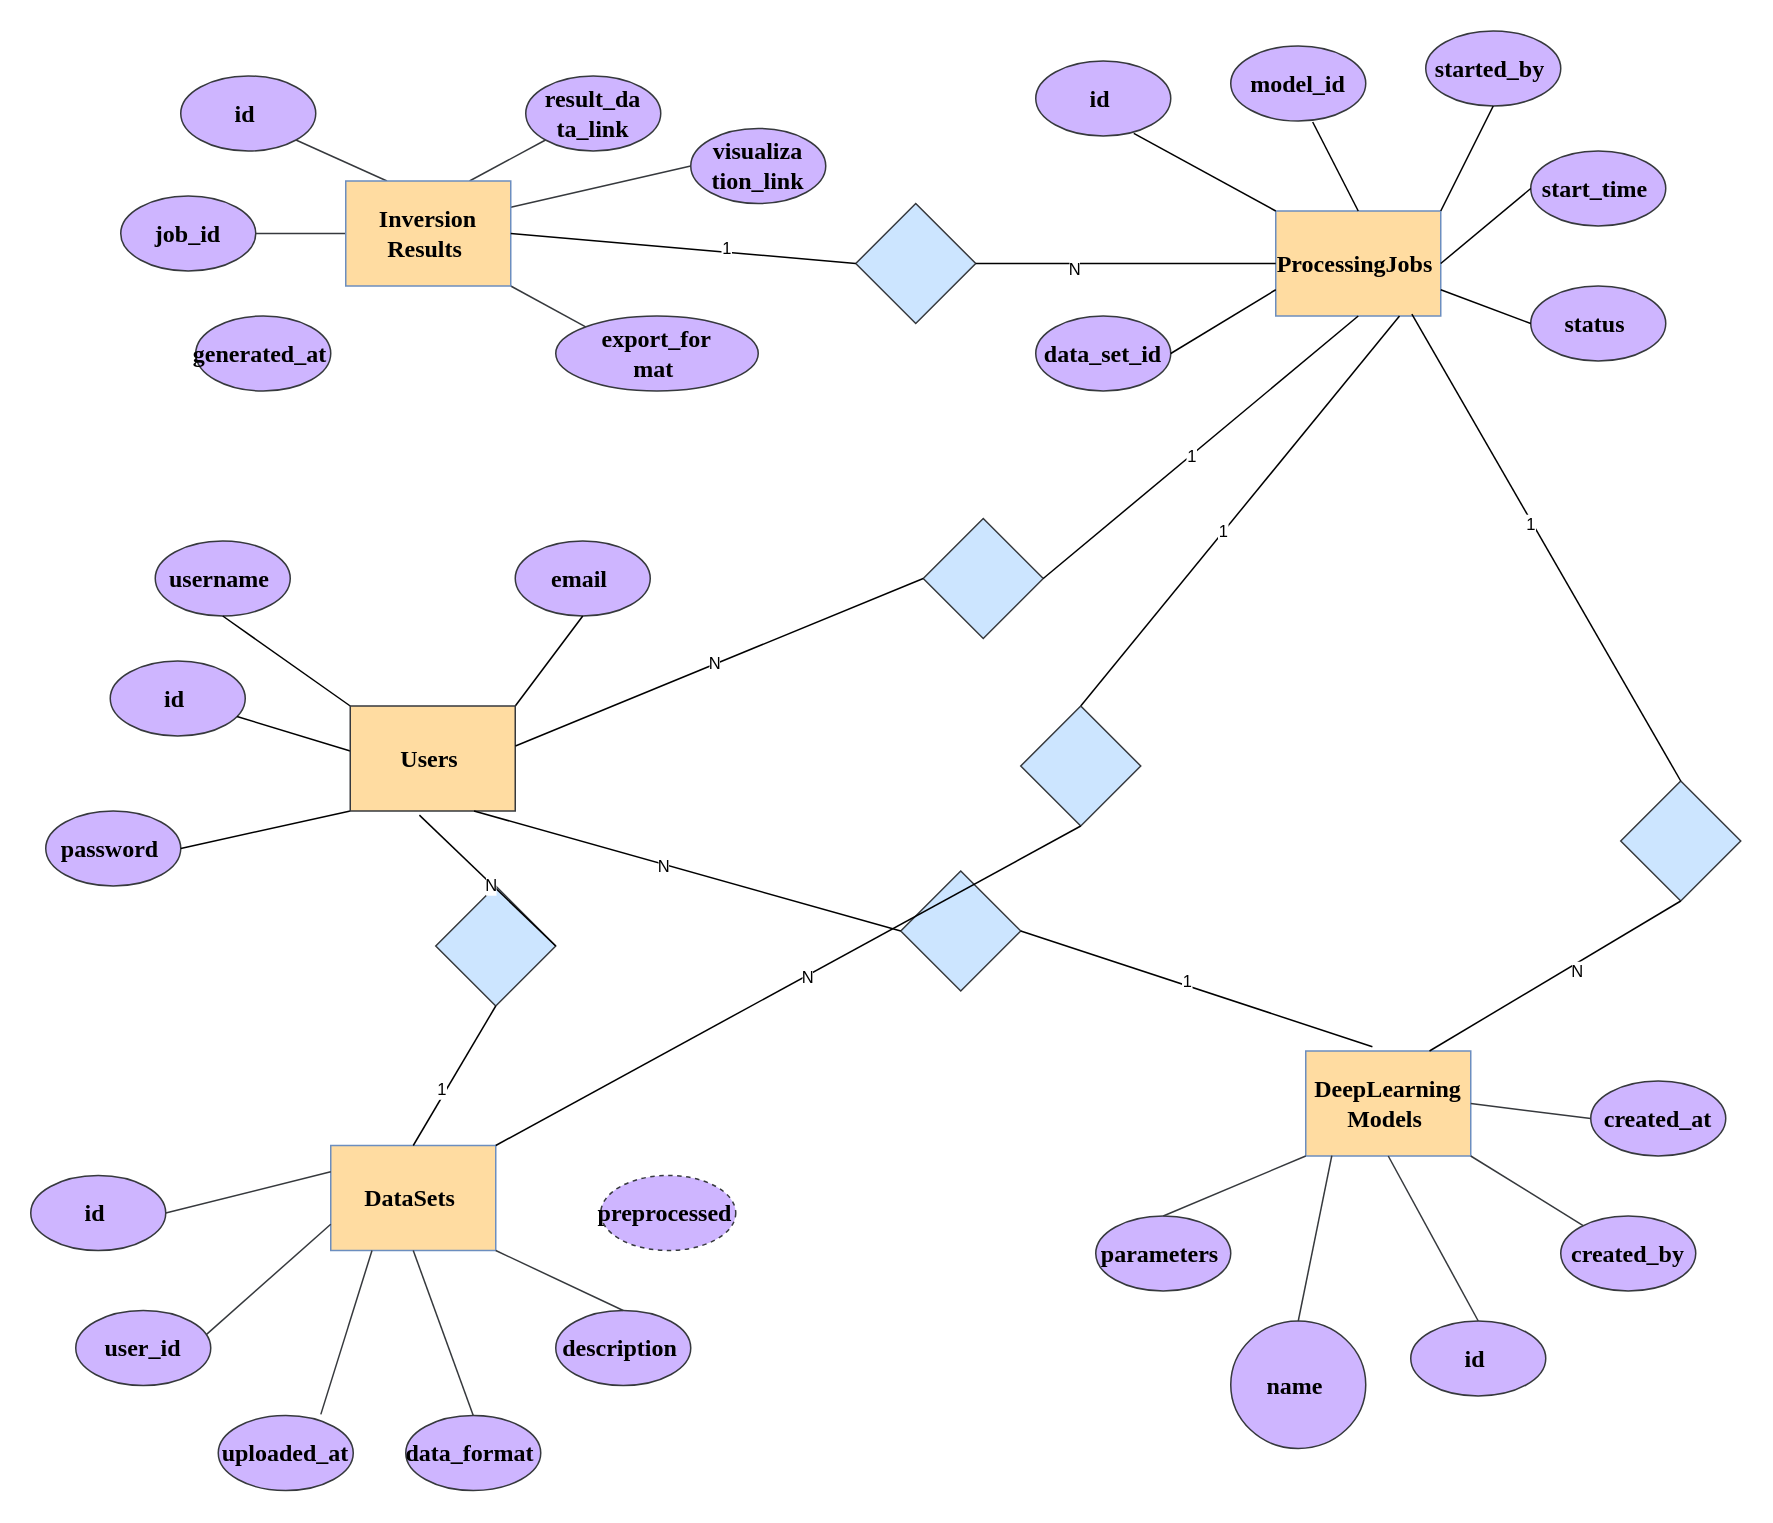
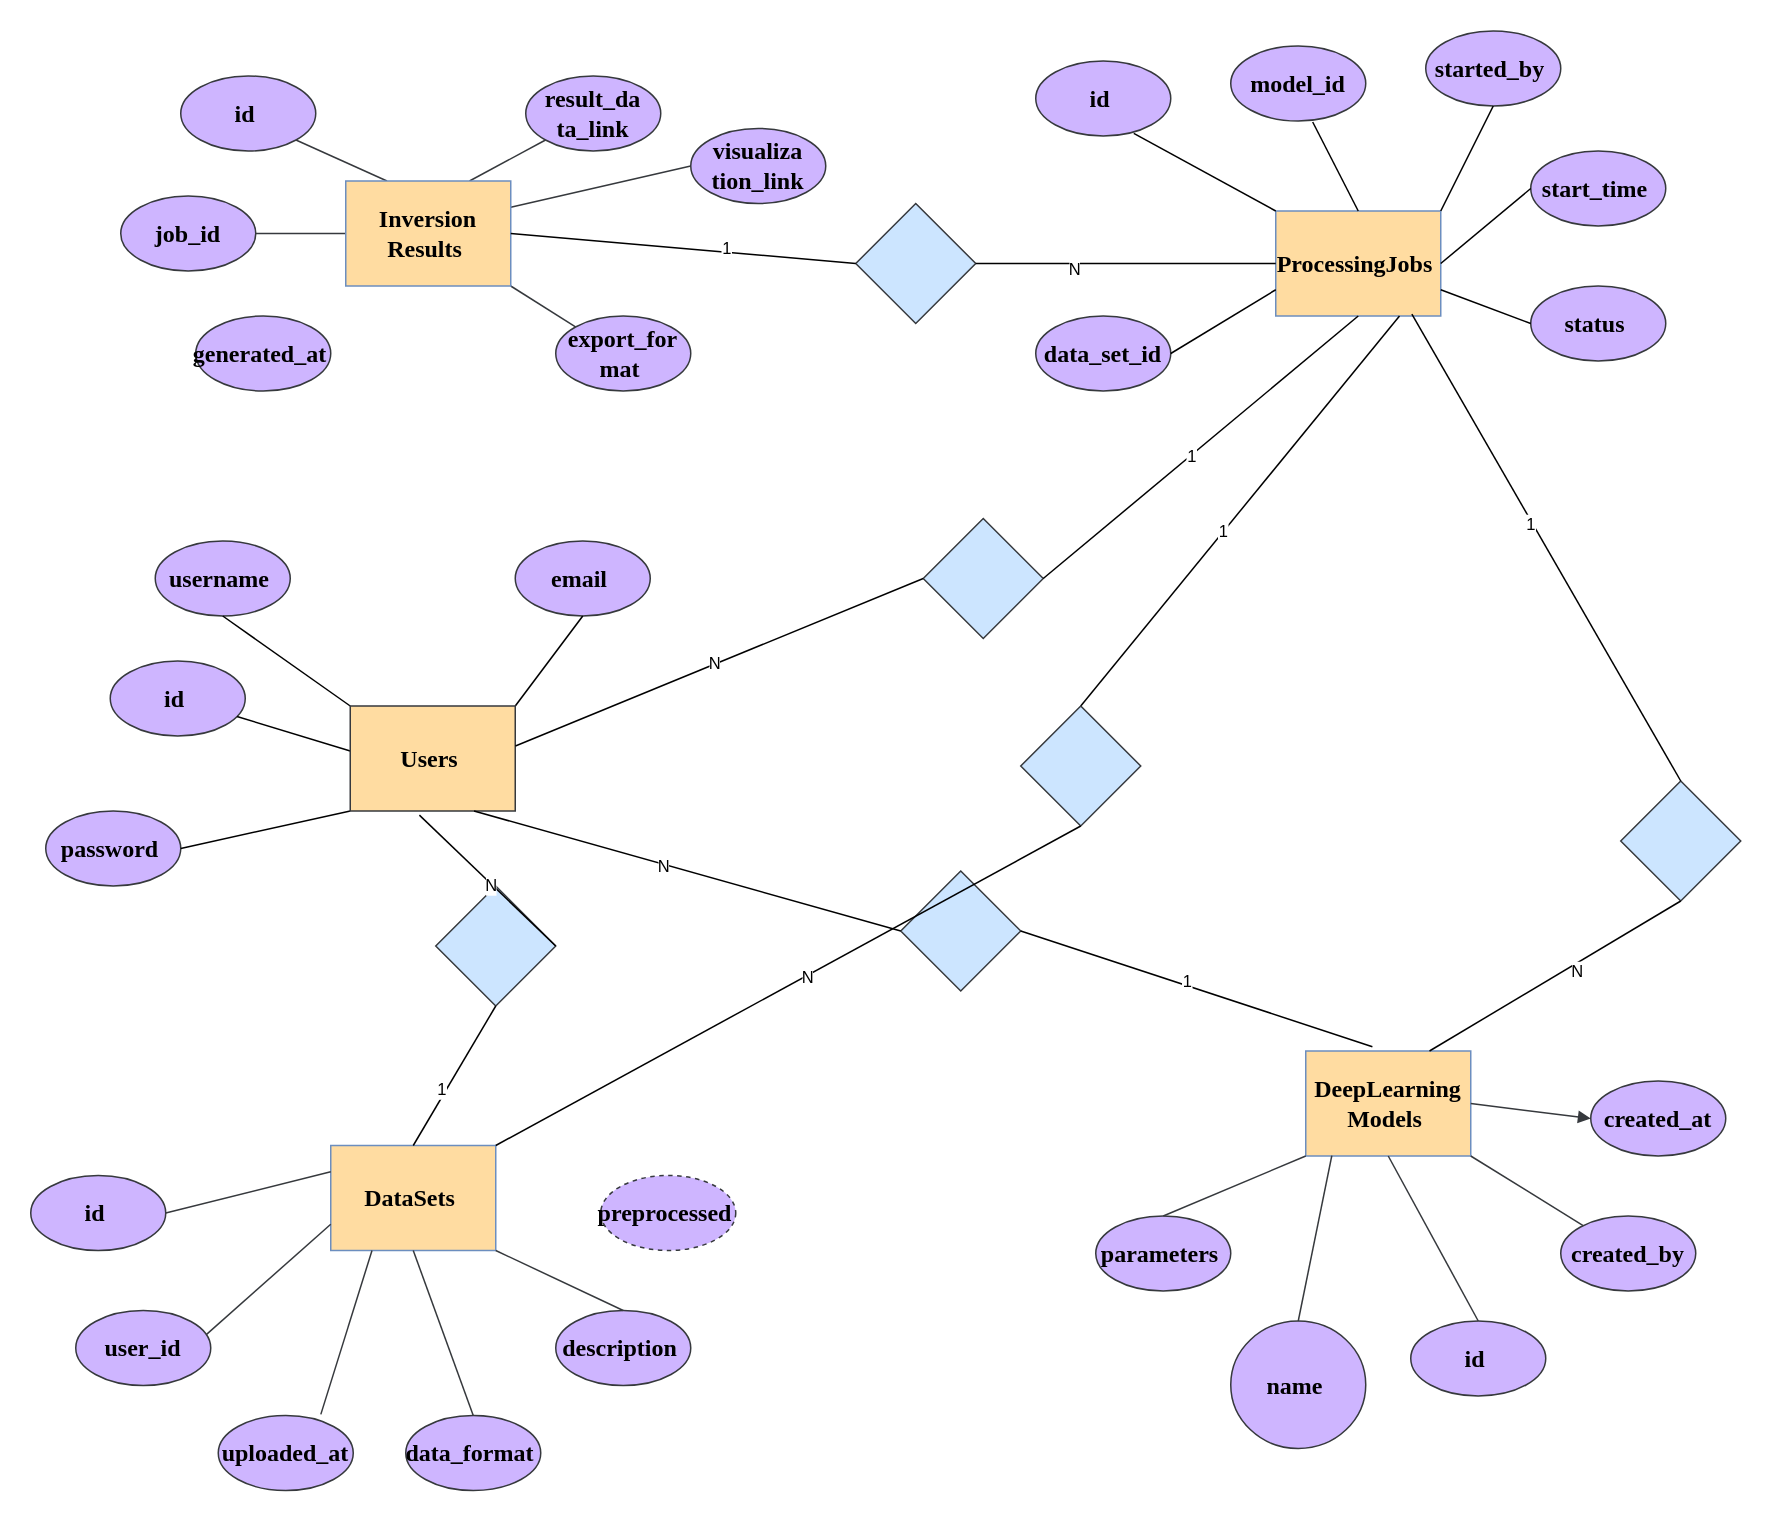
node "export_for mat": size 203x75 -> 135x75
edge "DeepLearning Models" -- "created_at": arrowhead none -> block
